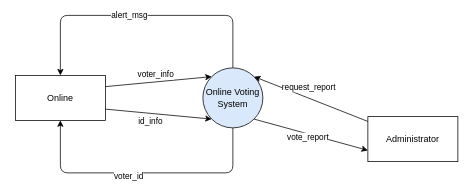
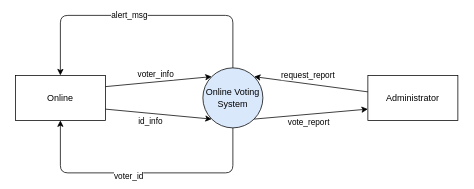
node "Administrator": moved (413, 139) -> (413, 98)
